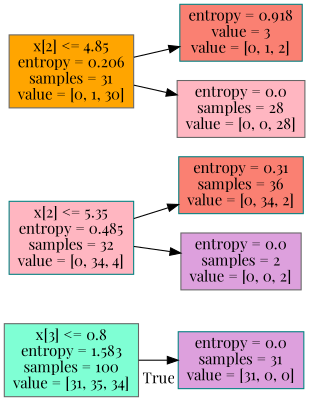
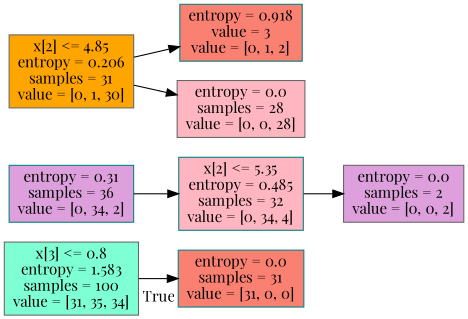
node "entropy = 0.31 samples = 36 value = [0, 34, 2]": fillcolor salmon -> plum
edge "x[2] <= 5.35 entropy = 0.485 samples = 32 value = [0, 34, 4]" -> "entropy = 0.31 samples = 36 value = [0, 34, 2]": reversed
node "entropy = 0.0 samples = 31 value = [31, 0, 0]": fillcolor plum -> salmon
